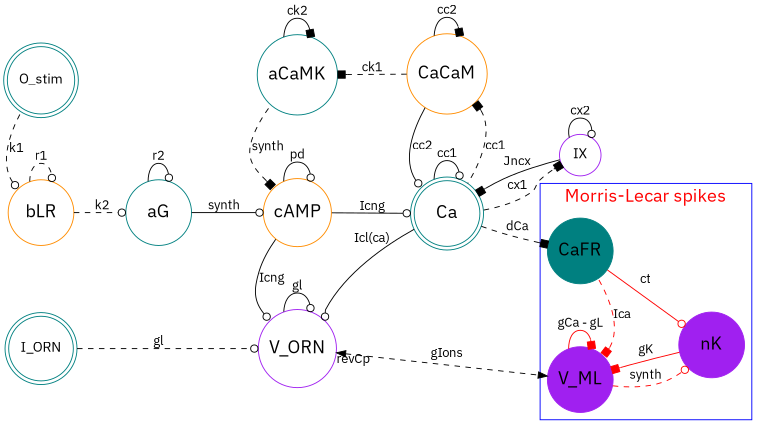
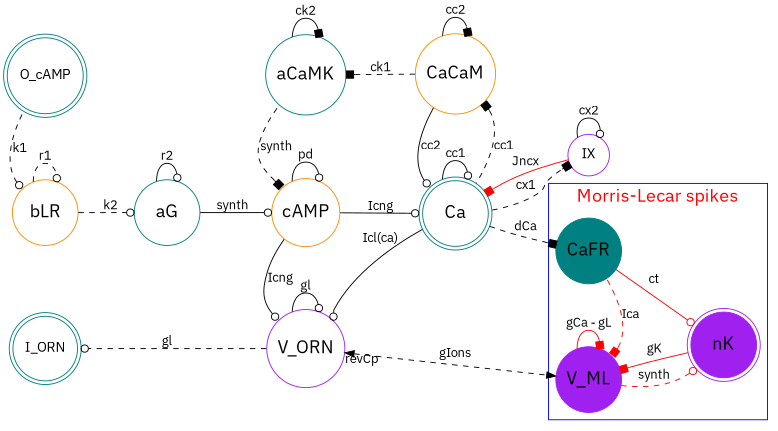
node "O_stim": label "O_stim" -> "O_cAMP"
edge "IX" -> "Ca": color black -> red
node "nK": shape circle -> doublecircle
edge "I_ORN" -> "V_ORN": reversed
